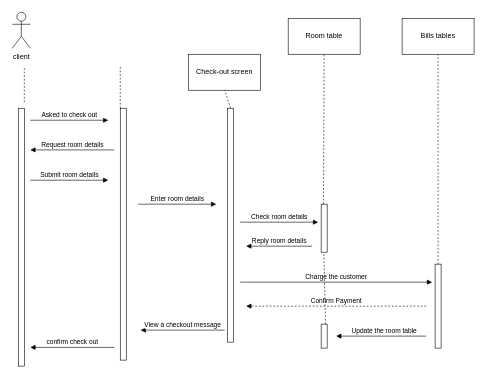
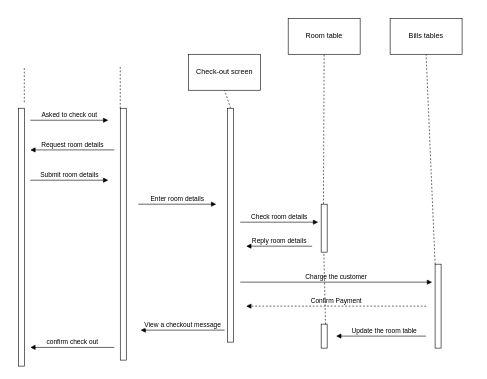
node "client": removed
node "Bills tables": moved (438, 36) -> (426, 36)
